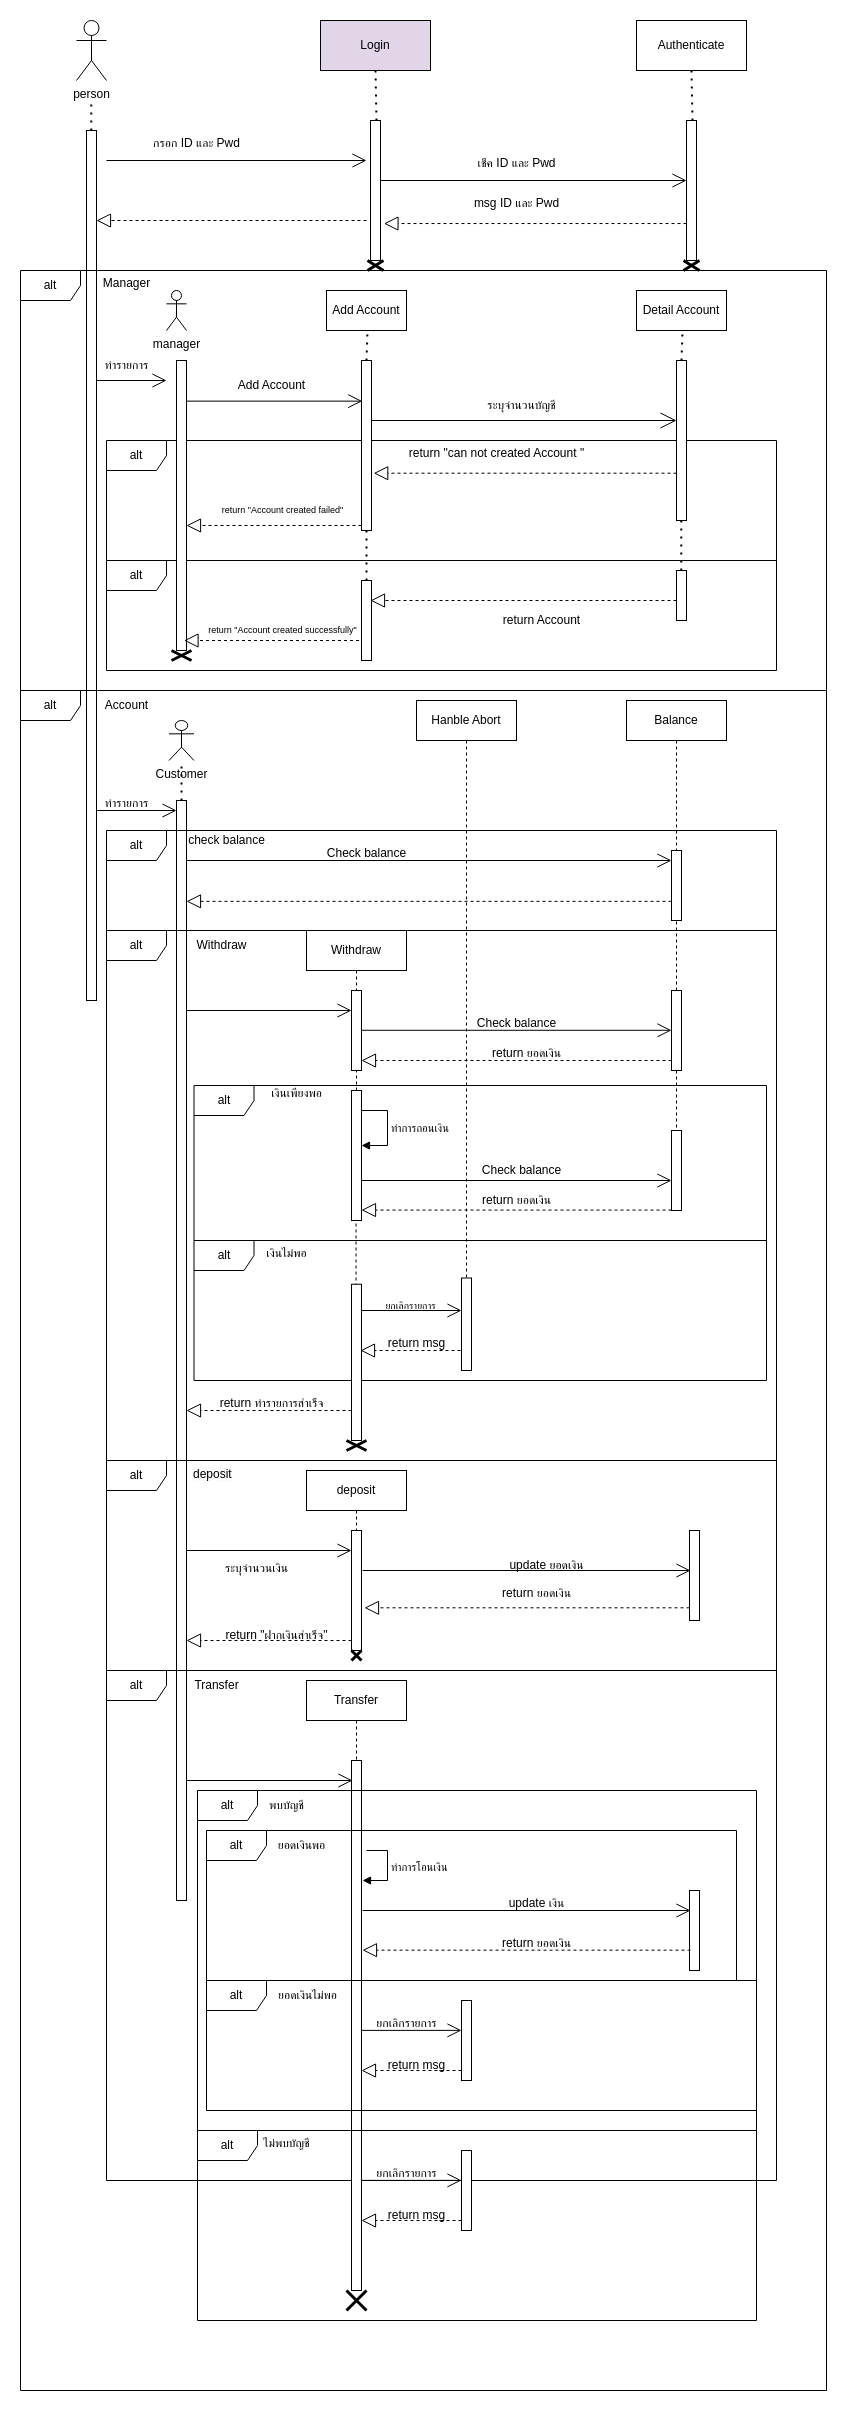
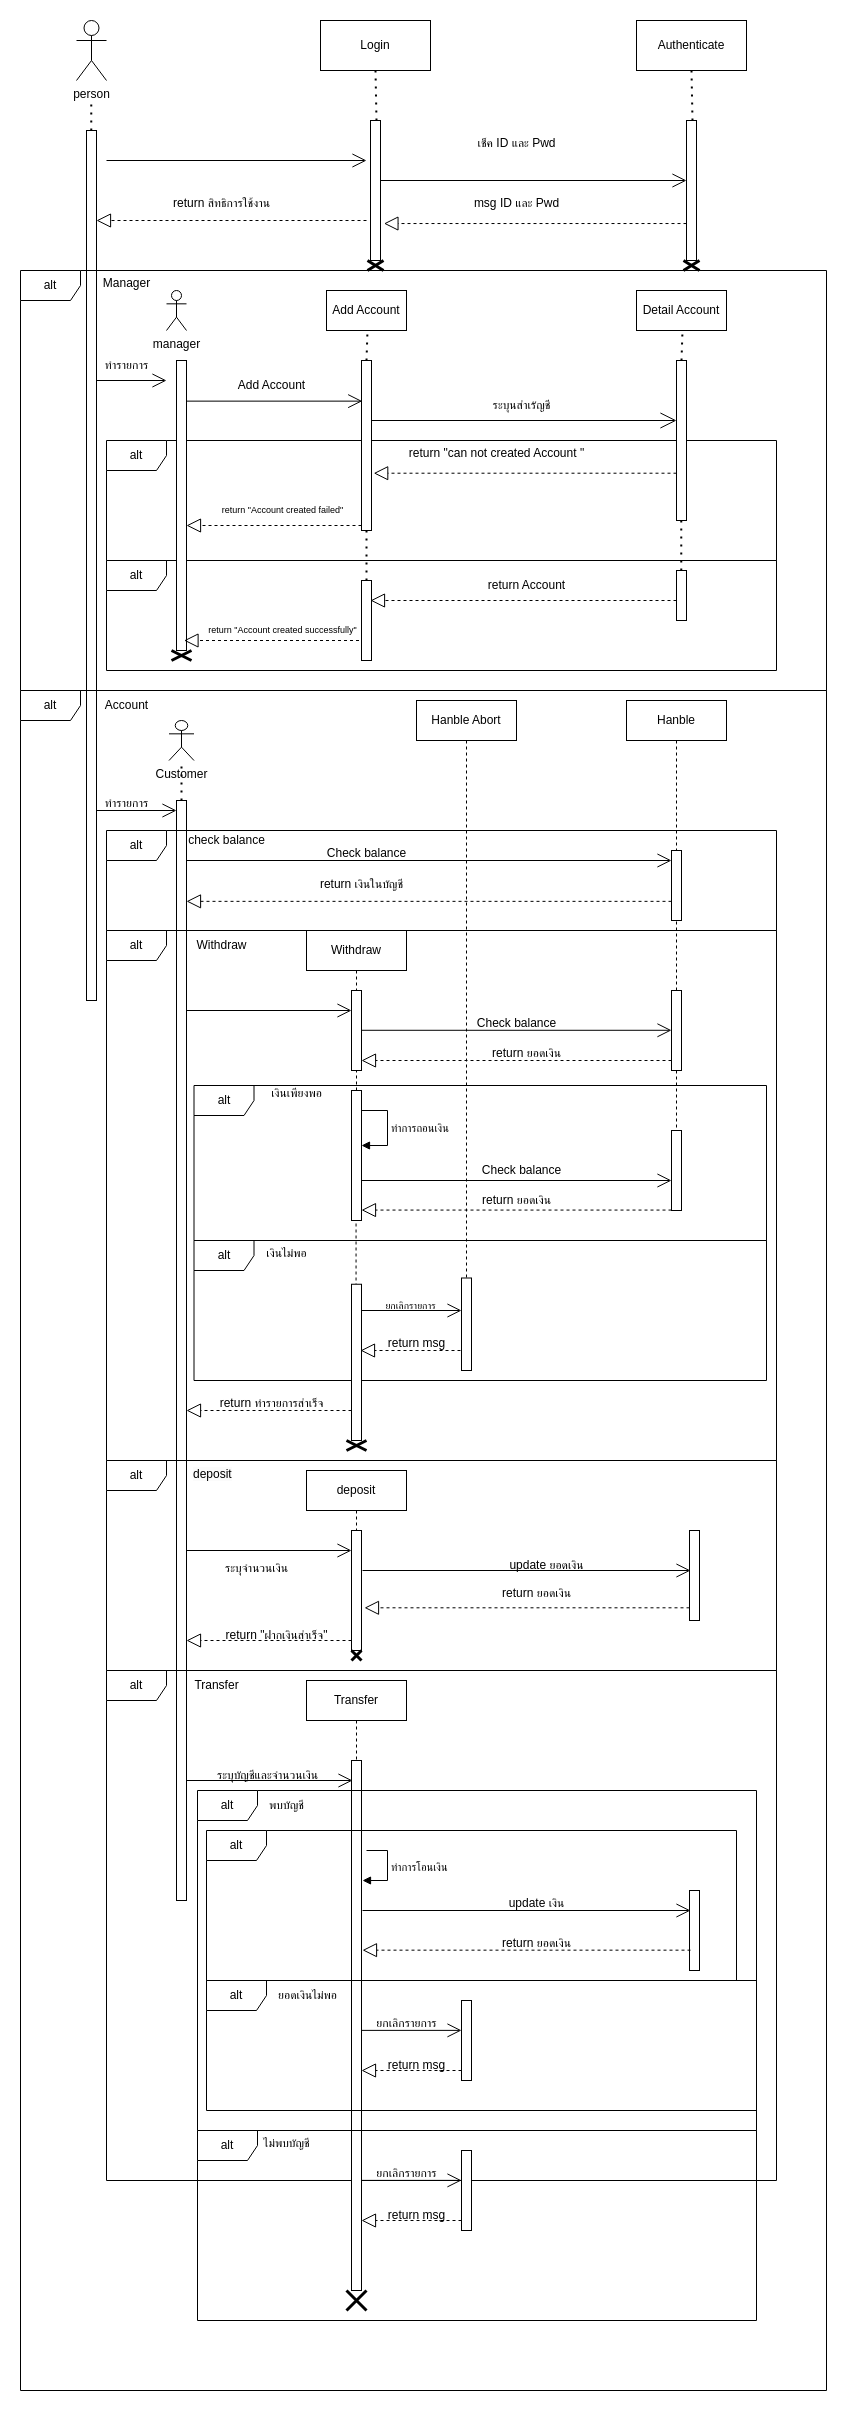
node "Login": fillcolor #e1d5e7 -> #ffffff
node "กรอก ID และ Pwd": removed
node "เช็ค ID และ Pwd": moved (517, 164) -> (517, 144)
node "return สิทธิการใช้งาน": added
node "ระบุจำนวนบัญชี": label "ระบุจำนวนบัญชี" -> "ระบุนสำเรัญชี"
node "return Account": moved (542, 621) -> (527, 586)
node "Balance": label "Balance" -> "Hanble"
node "return เงินในบัญชี": added
node "ระบุบัญชีและจำนวนเงิน": added
node "ยอดเงินพอ": removed
